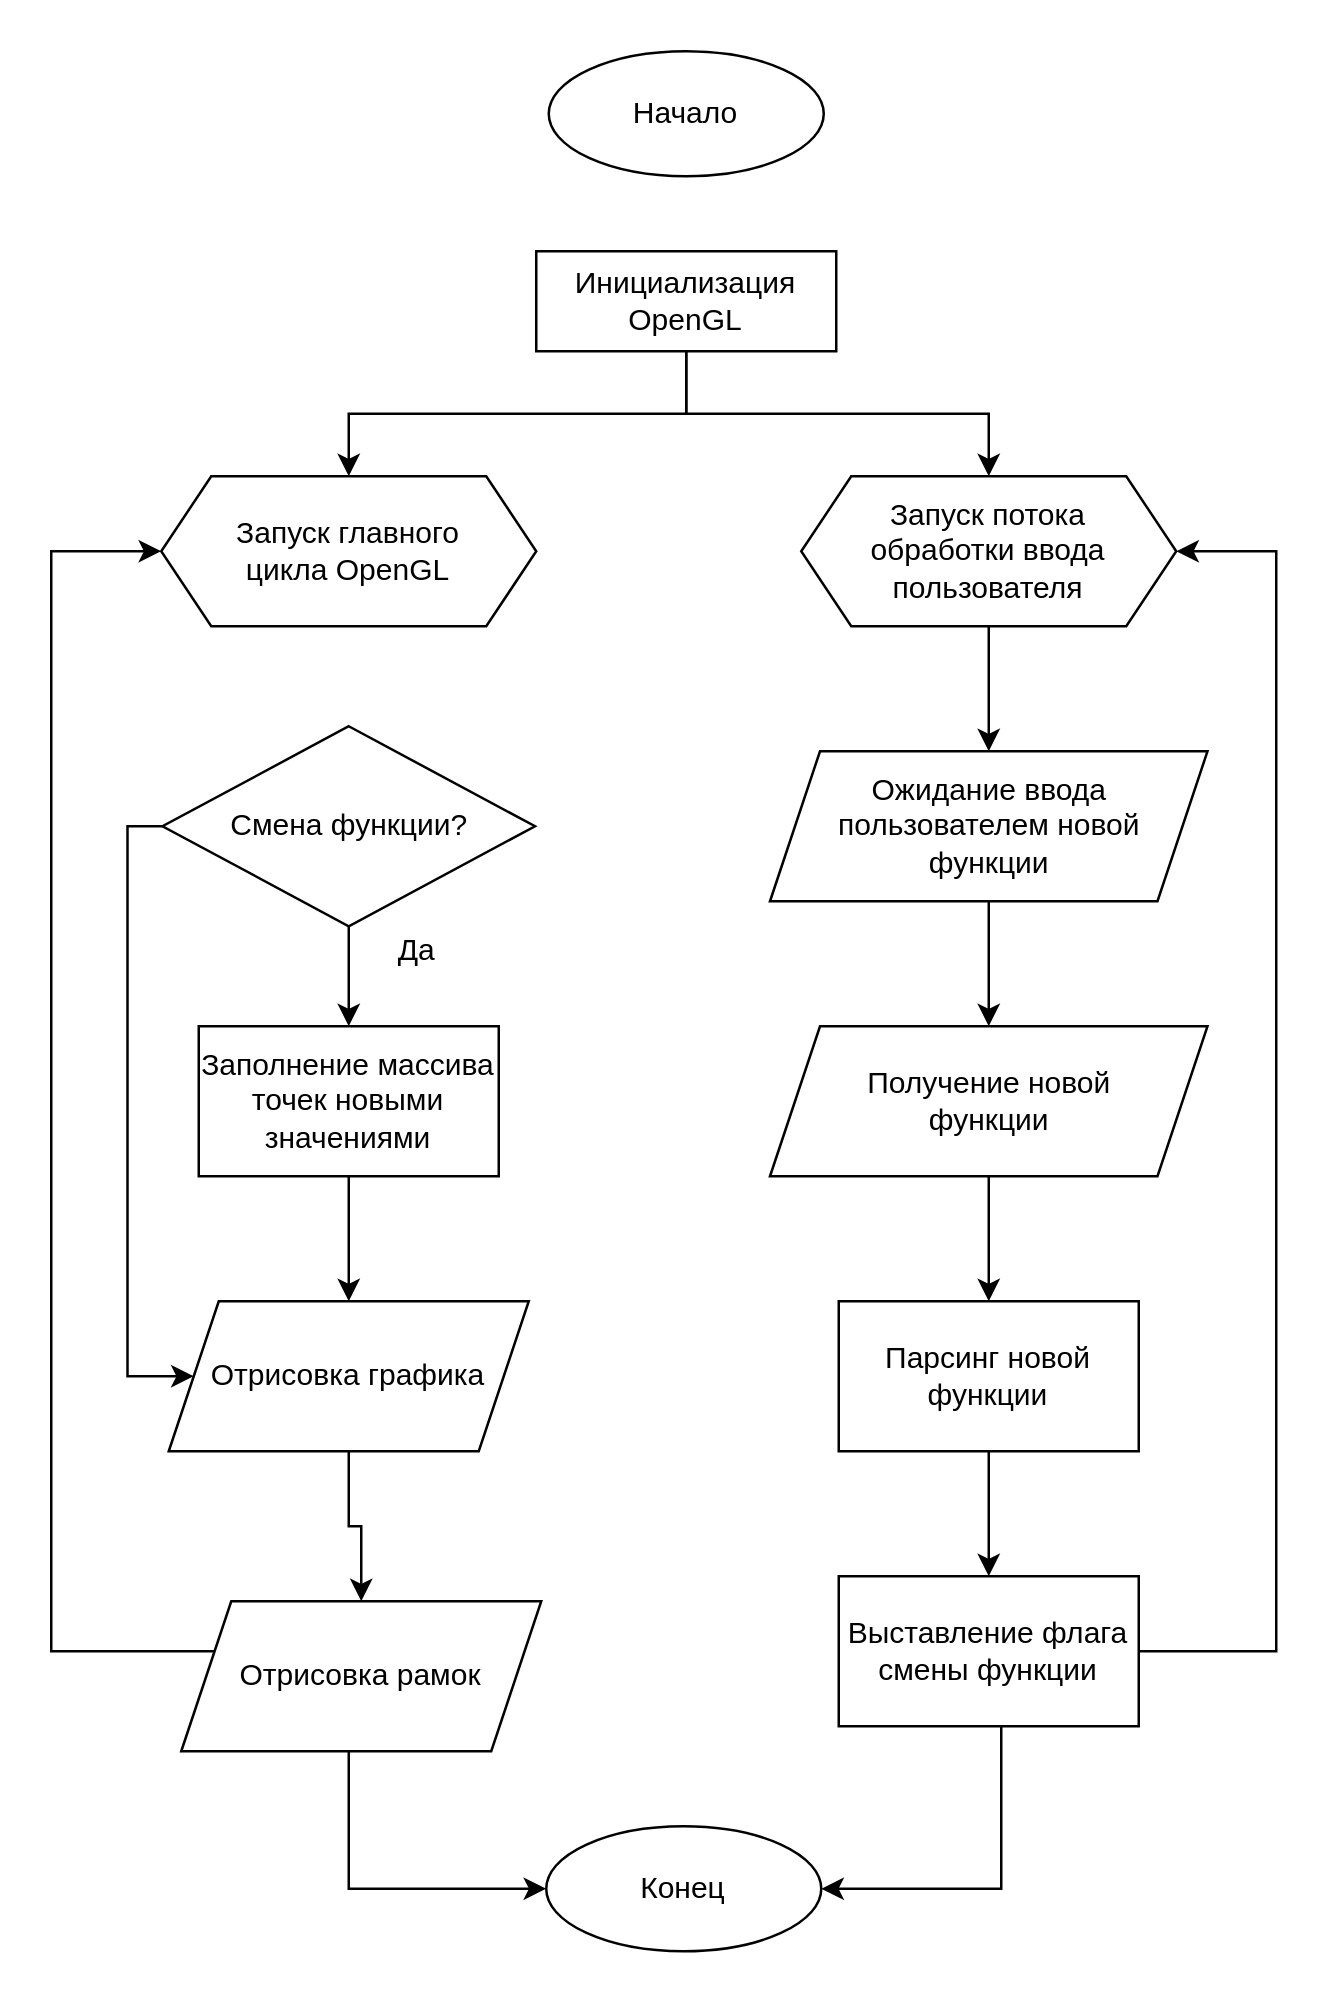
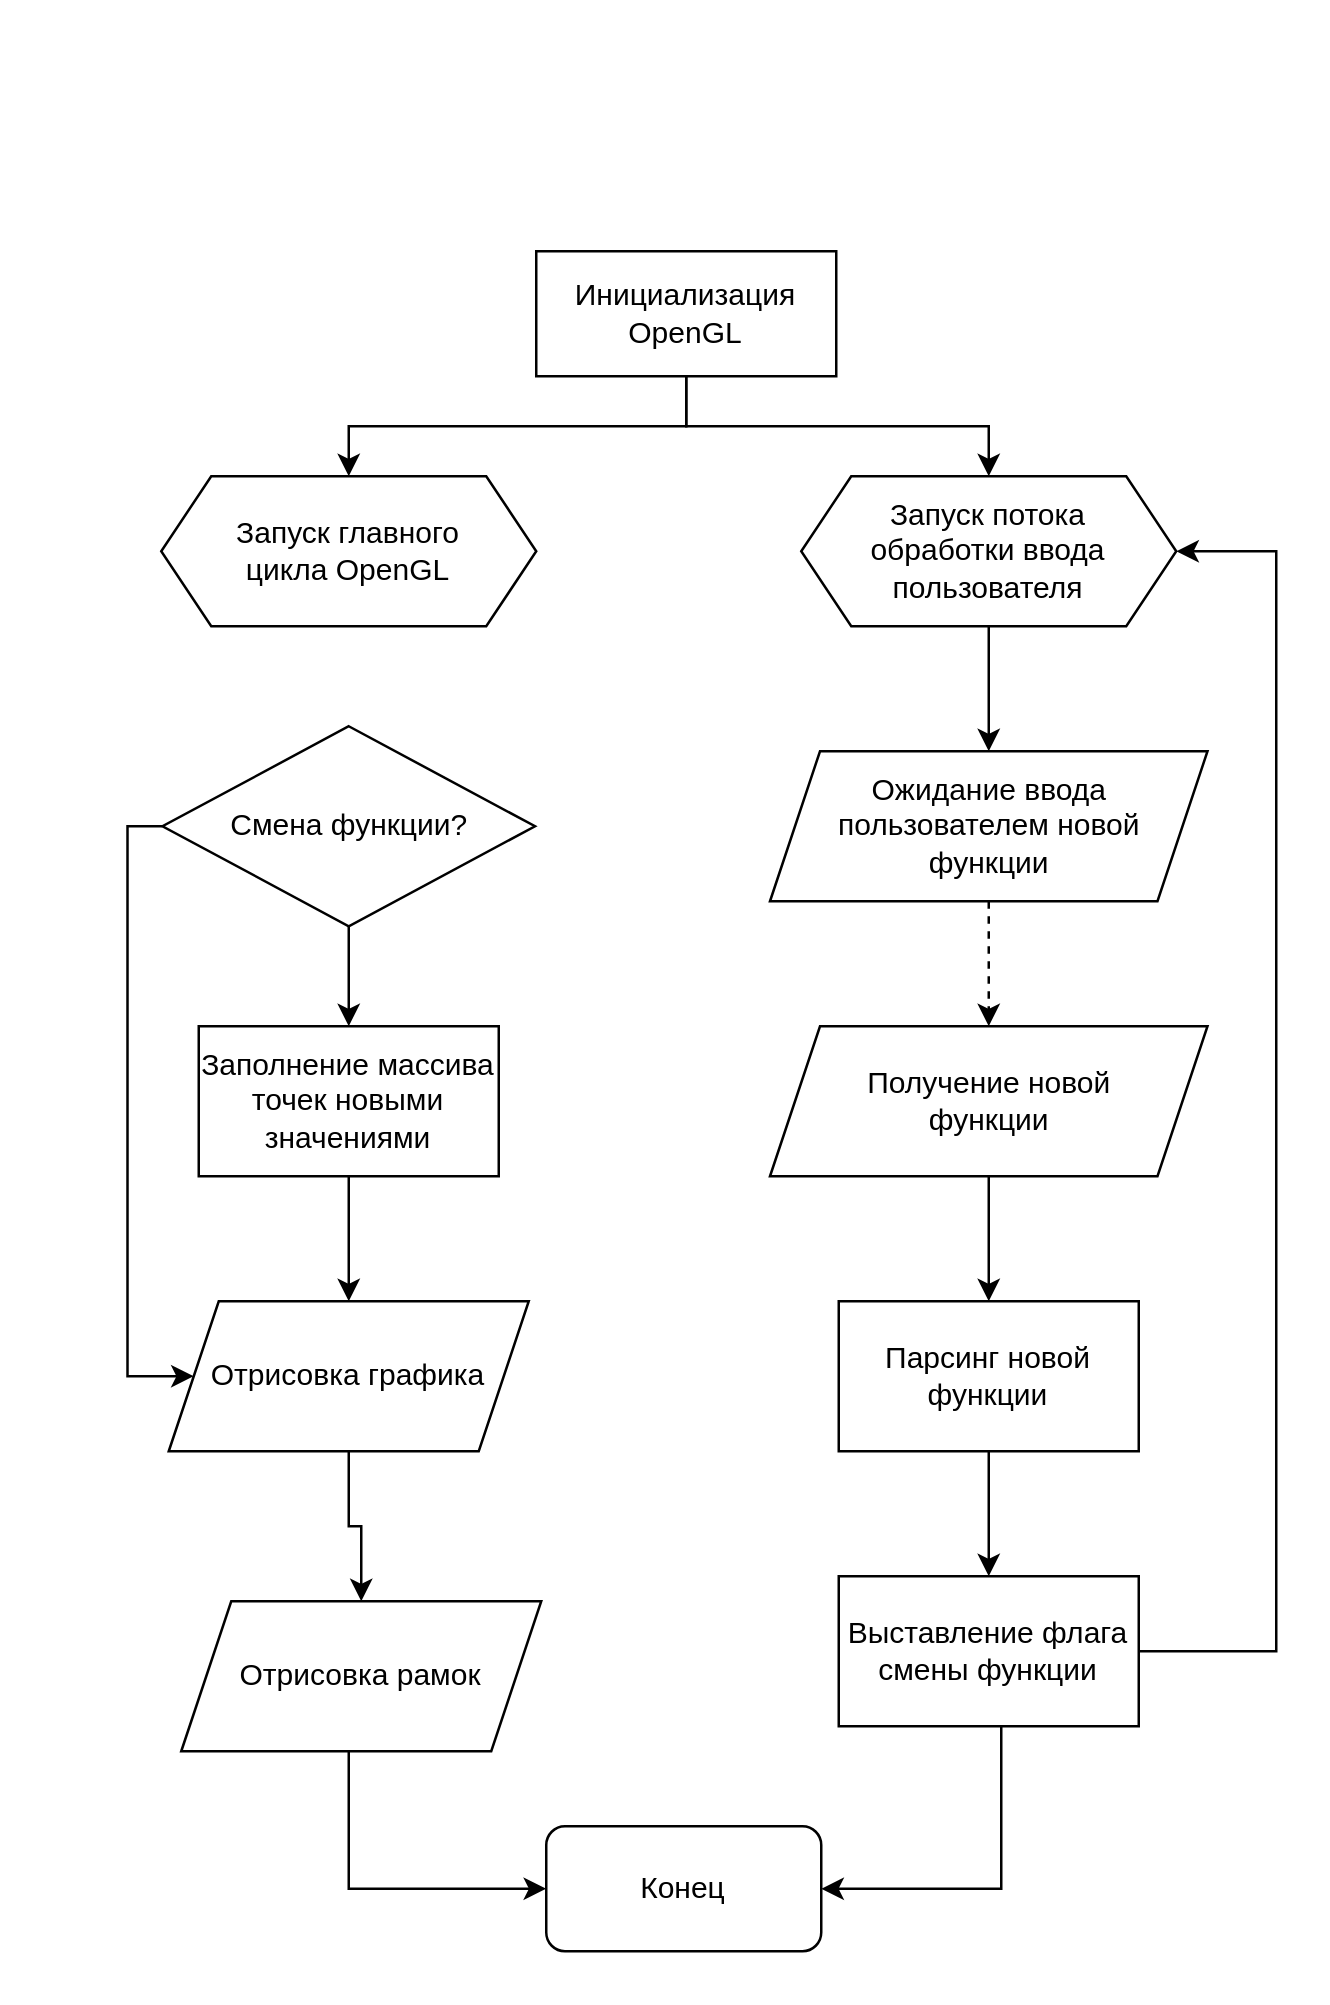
node "Начало": removed
node "Инициализация OpenGL": size 300x100 -> 300x125
node "Да": removed
edge "Ожидание ввода пользователем новой функции" -> "Получение новой функции": style solid -> dashed
edge "Отрисовка рамок" -> "Запуск главного цикла OpenGL": removed
node "Конец": shape ellipse -> rounded rectangle
